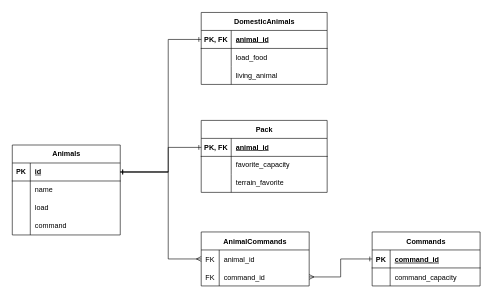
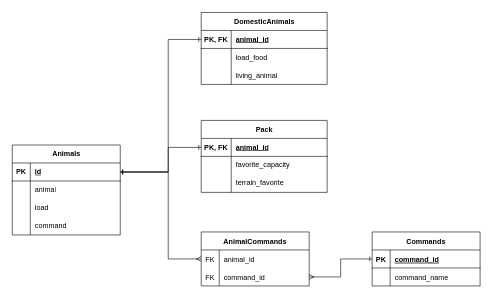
node "name": label "name" -> "animal"
node "command_capacity": label "command_capacity" -> "command_name"
